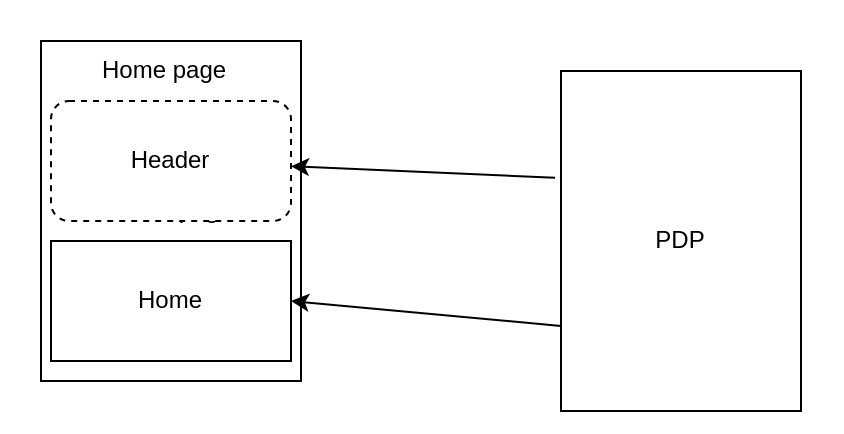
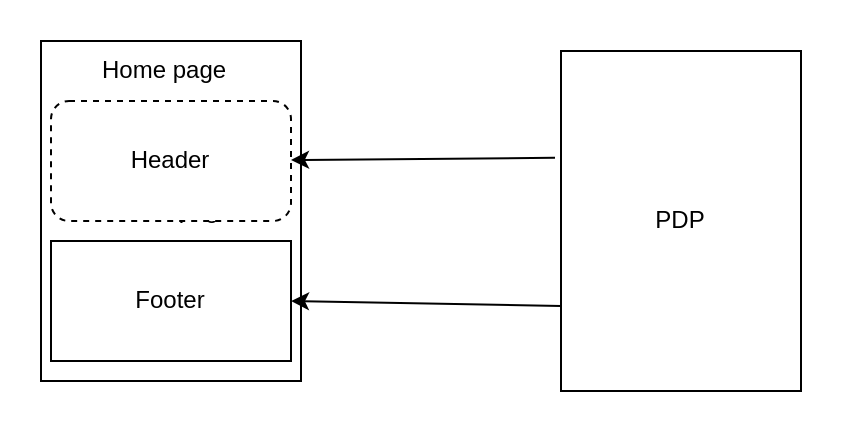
node "PDP": moved (681, 241) -> (681, 221)
node "Home": label "Home" -> "Footer"
